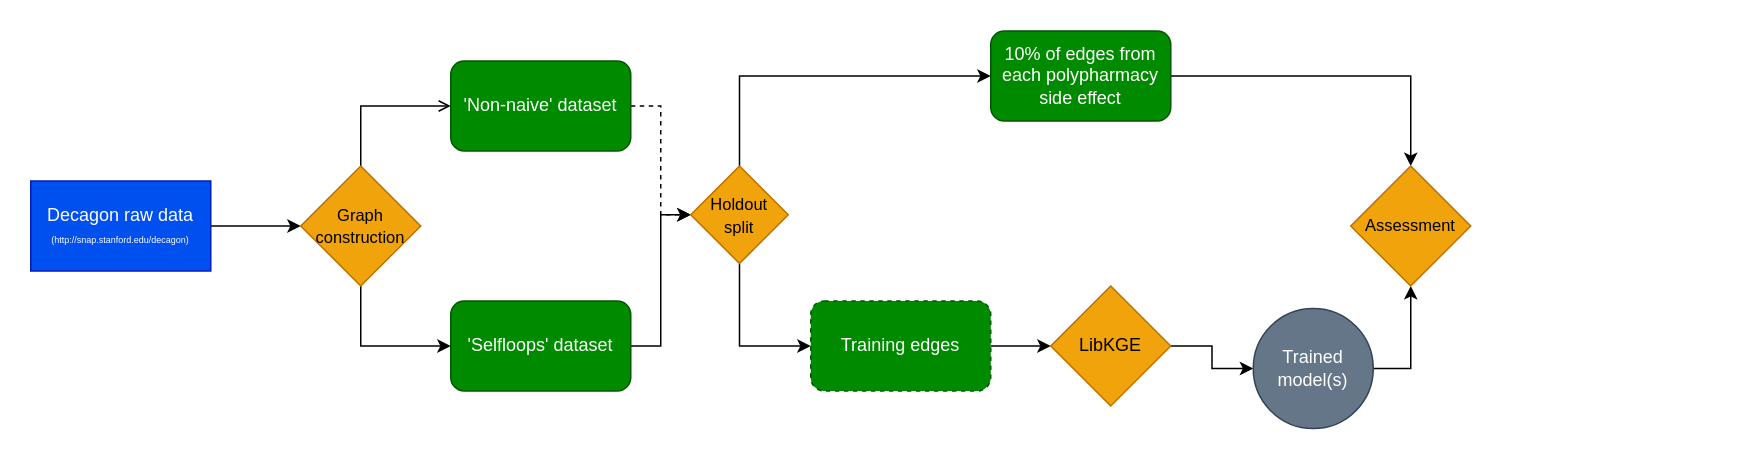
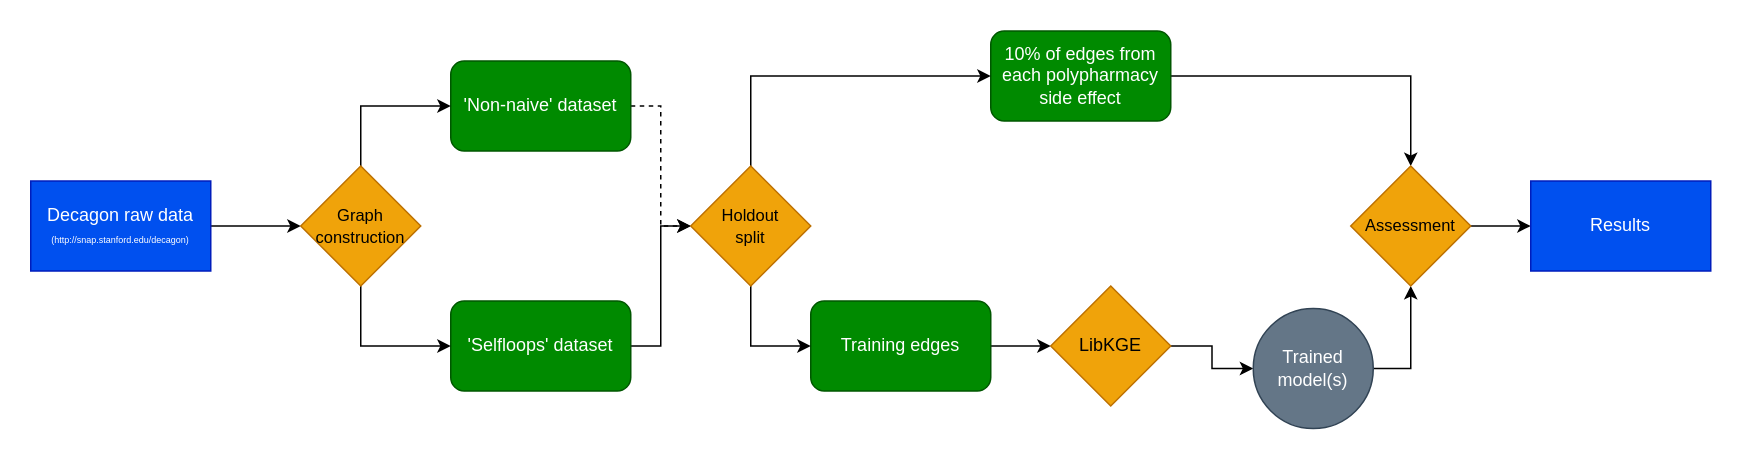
edge "Graph construction" -> "'Non-naive' dataset": arrowhead open -> classic
node "Holdout split": size 98x98 -> 120x120
edge "Assessment" -> "Results": added
node "Results": added
node "Training edges": style dashed -> solid
